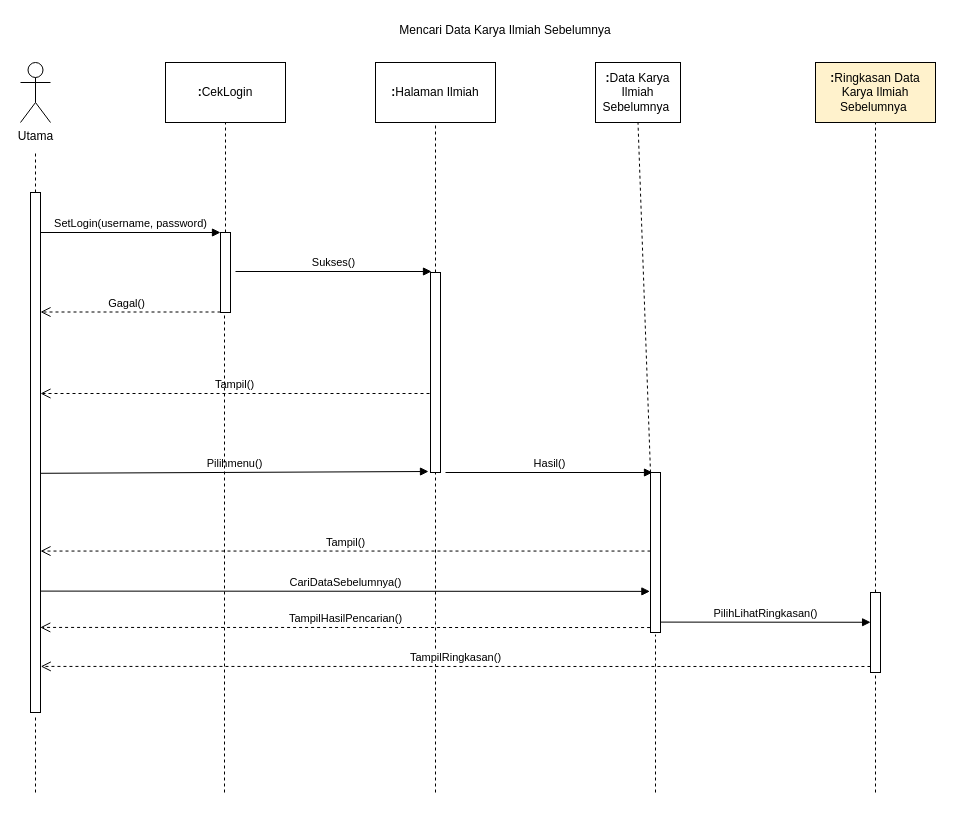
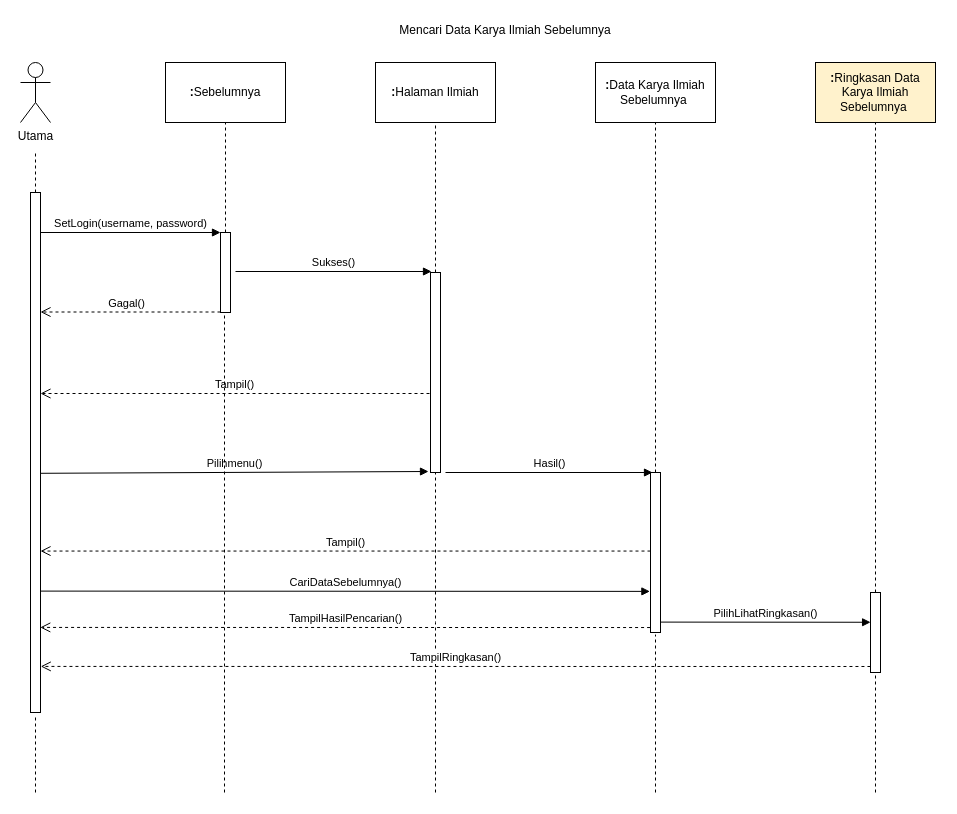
node ":CekLogin": label ":CekLogin" -> ":Sebelumnya"
node ":Data Karya Ilmiah Sebelumnya": size 85x60 -> 120x60
